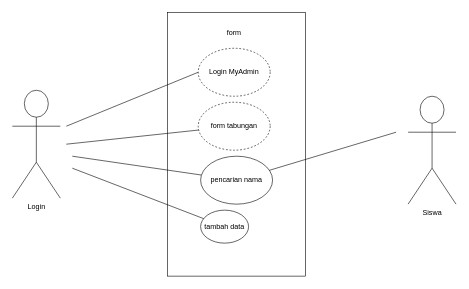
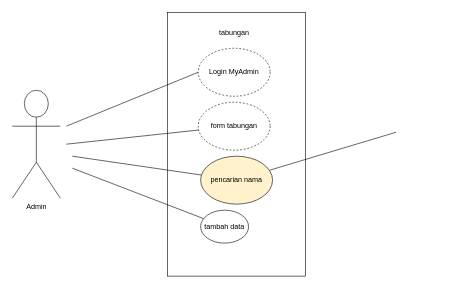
node "form": label "form" -> "tabungan"
node "Siswa": removed
node "pencarian nama": fillcolor #ffffff -> #fff2cc
node "Login": label "Login" -> "Admin"
